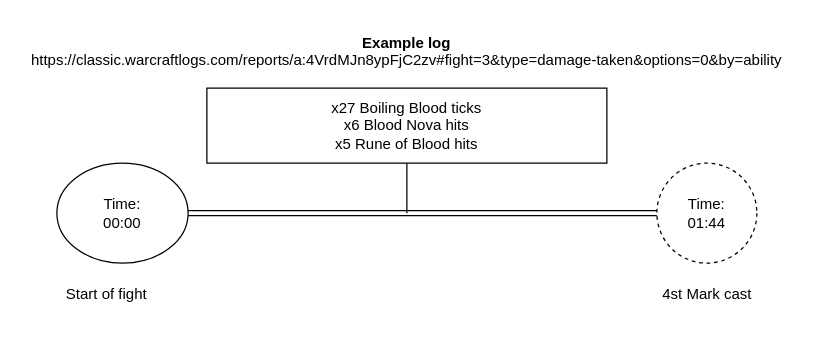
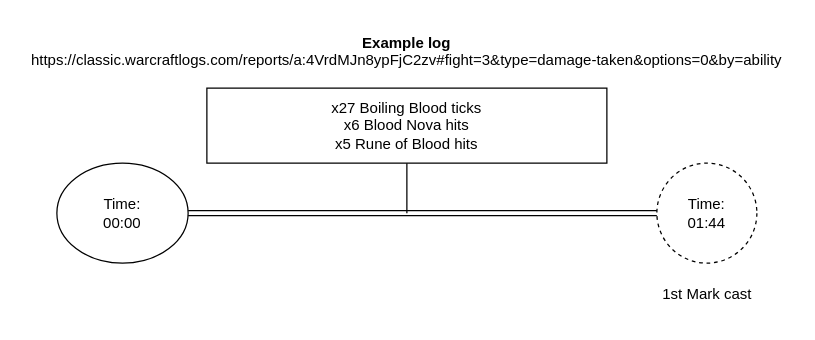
node "Start of fight": removed
node "4st Mark cast": label "4st Mark cast" -> "1st Mark cast"
